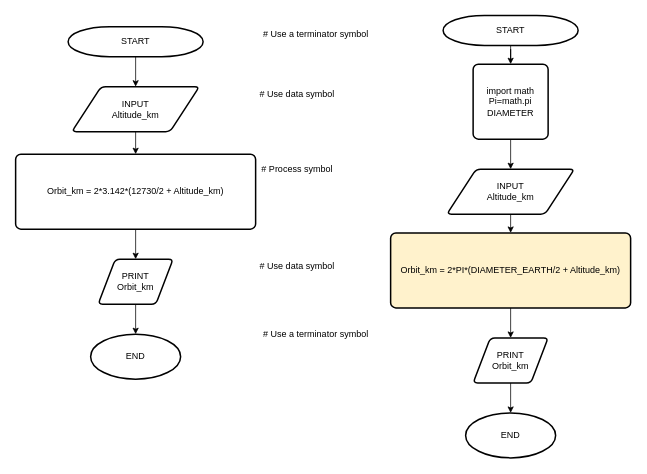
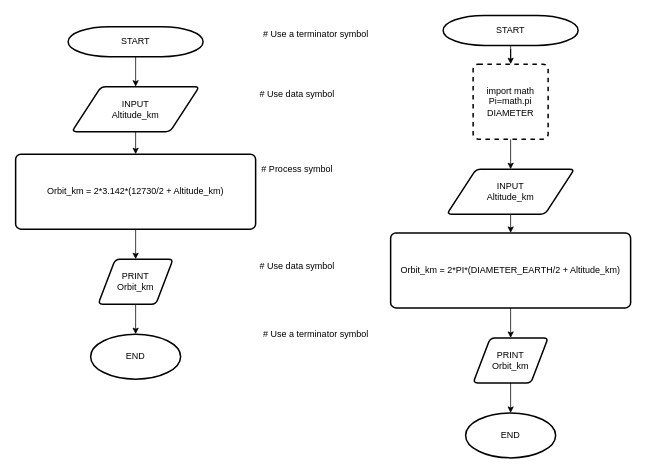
node "import math Pi=math.pi DIAMETER": style solid -> dashed
node "Orbit_km = 2*PI*(DIAMETER_EARTH/2 + Altitude_km)": fillcolor #fff2cc -> #ffffff
